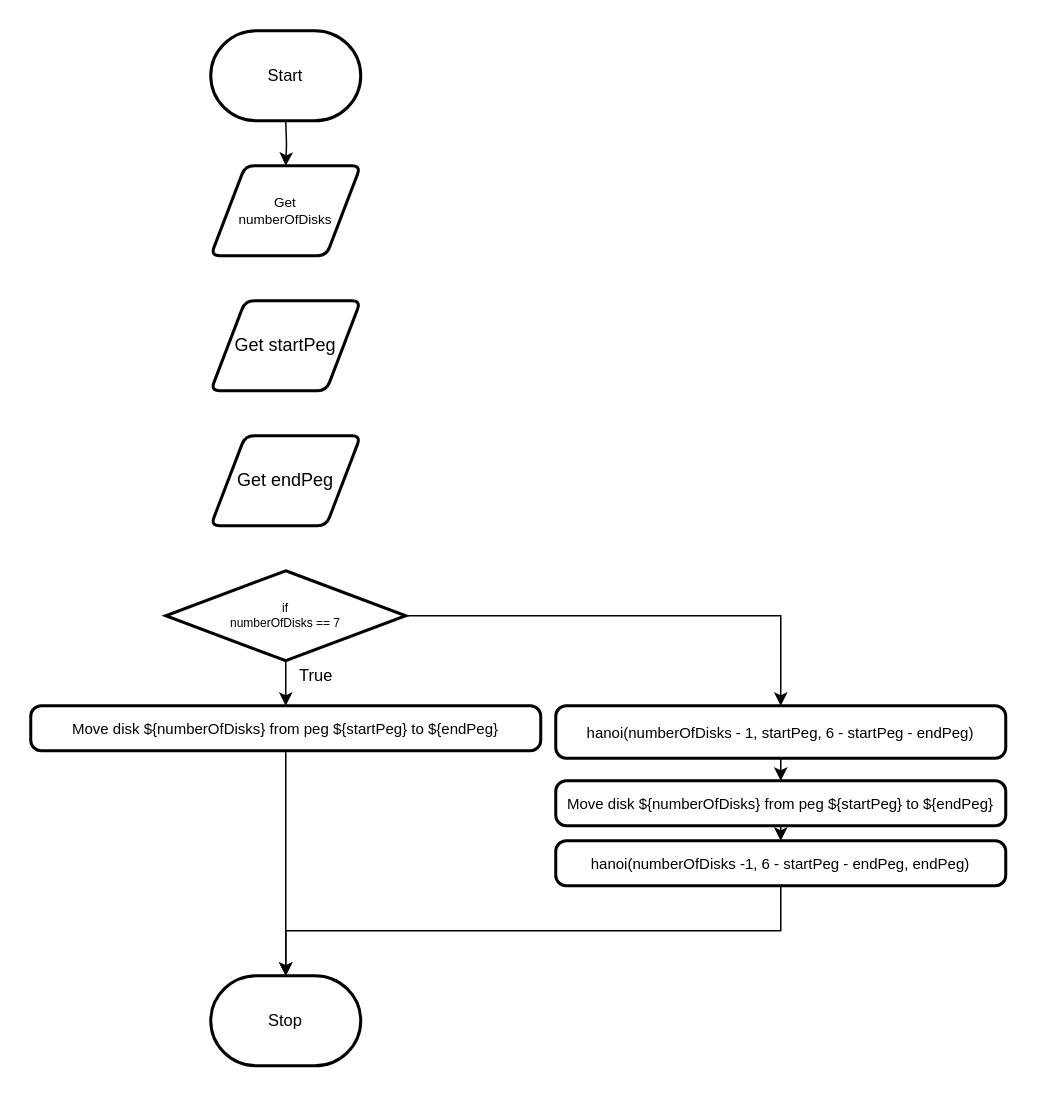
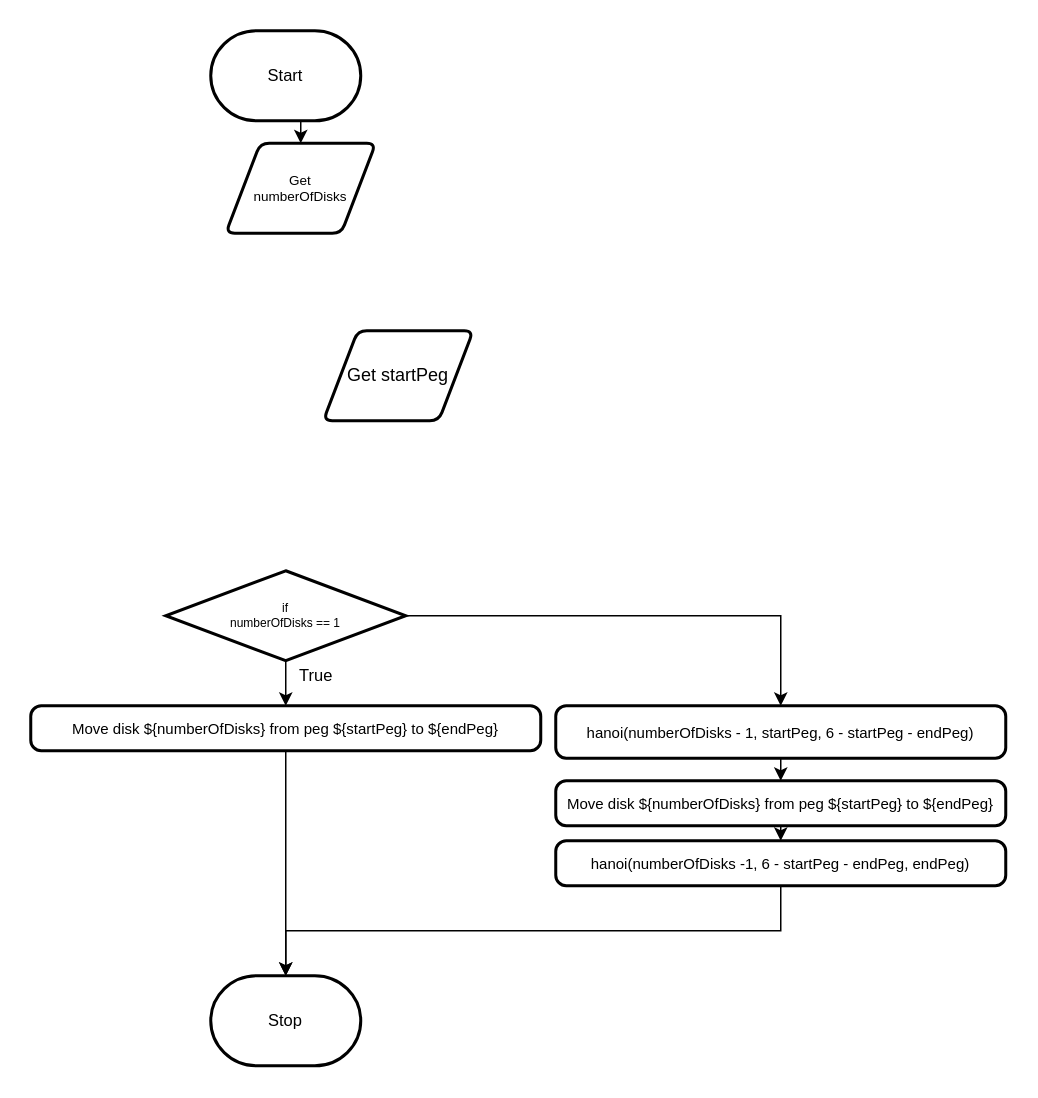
node "Get numberOfDisks": moved (286, 211) -> (301, 188)
node "Get startPeg": moved (286, 346) -> (398, 376)
node "Get endPeg": removed
node "if numberOfDisks == 7": label "if numberOfDisks == 7" -> "if numberOfDisks == 1"
